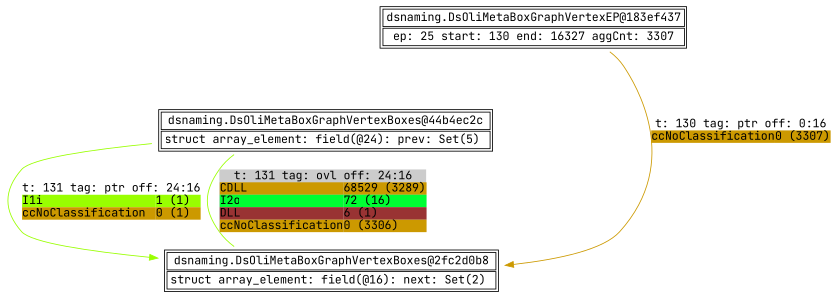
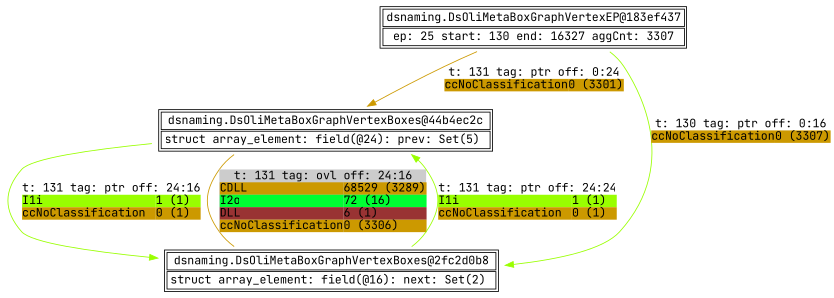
edge "dsnaming.DsOliMetaBoxGraphVertexEP@183ef437" -> "dsnaming.DsOliMetaBoxGraphVertexBoxes@44b4ec2c": added, label "t: 131 tag: ptr off: 0:24 ccNoClassification 0 (3301)"
edge "dsnaming.DsOliMetaBoxGraphVertexEP@183ef437" -> "dsnaming.DsOliMetaBoxGraphVertexBoxes@2fc2d0b8": color #cc9900 -> #99ff00
edge "dsnaming.DsOliMetaBoxGraphVertexBoxes@44b4ec2c" -- "dsnaming.DsOliMetaBoxGraphVertexBoxes@2fc2d0b8": color #99ff00 -> #cc9900
edge "dsnaming.DsOliMetaBoxGraphVertexBoxes@2fc2d0b8" -> "dsnaming.DsOliMetaBoxGraphVertexBoxes@44b4ec2c": added, label "t: 131 tag: ptr off: 24:24 I1i 1 (1) ccNoClassification 0 (1)"
